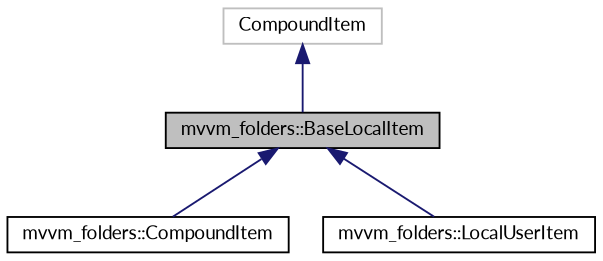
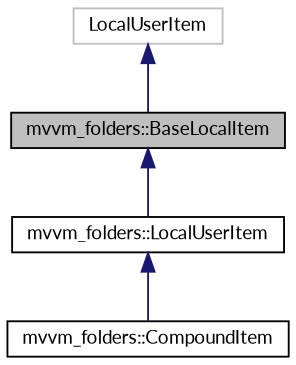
node "CompoundItem": label "CompoundItem" -> "LocalUserItem"
edge "mvvm_folders::CompoundItem" -> "mvvm_folders::BaseLocalItem": now "mvvm_folders::CompoundItem" -> "mvvm_folders::LocalUserItem"
